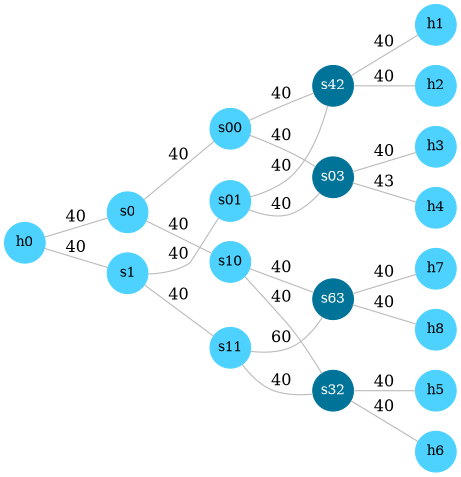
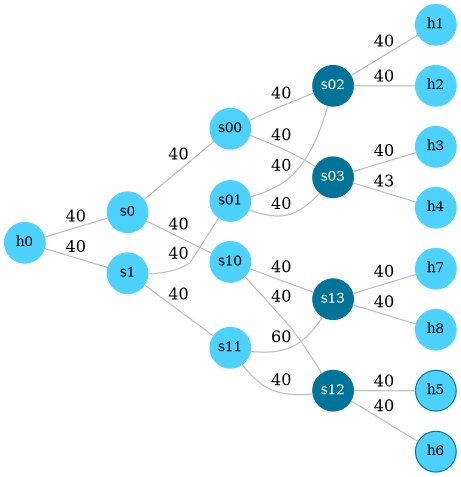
node "s42": label "s42" -> "s02"
node "s63": label "s63" -> "s13"
node "s32": label "s32" -> "s12"
node "h5": color #4dd2ff -> #007399
node "h6": color #4dd2ff -> #007399
